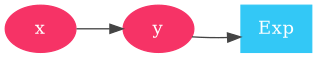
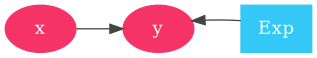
edge "y" -> "Exp": reversed
